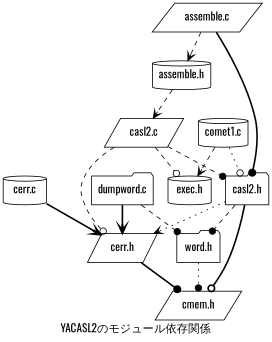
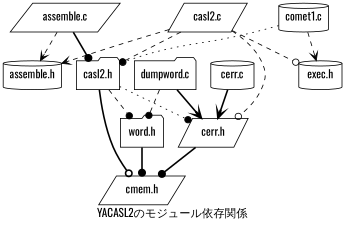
edge "assemble.h" -> "casl2.c": reversed
edge "casl2.h" -> "cerr.h": arrowhead vee -> dot
edge "word.h" -> "cmem.h": style dotted -> bold
